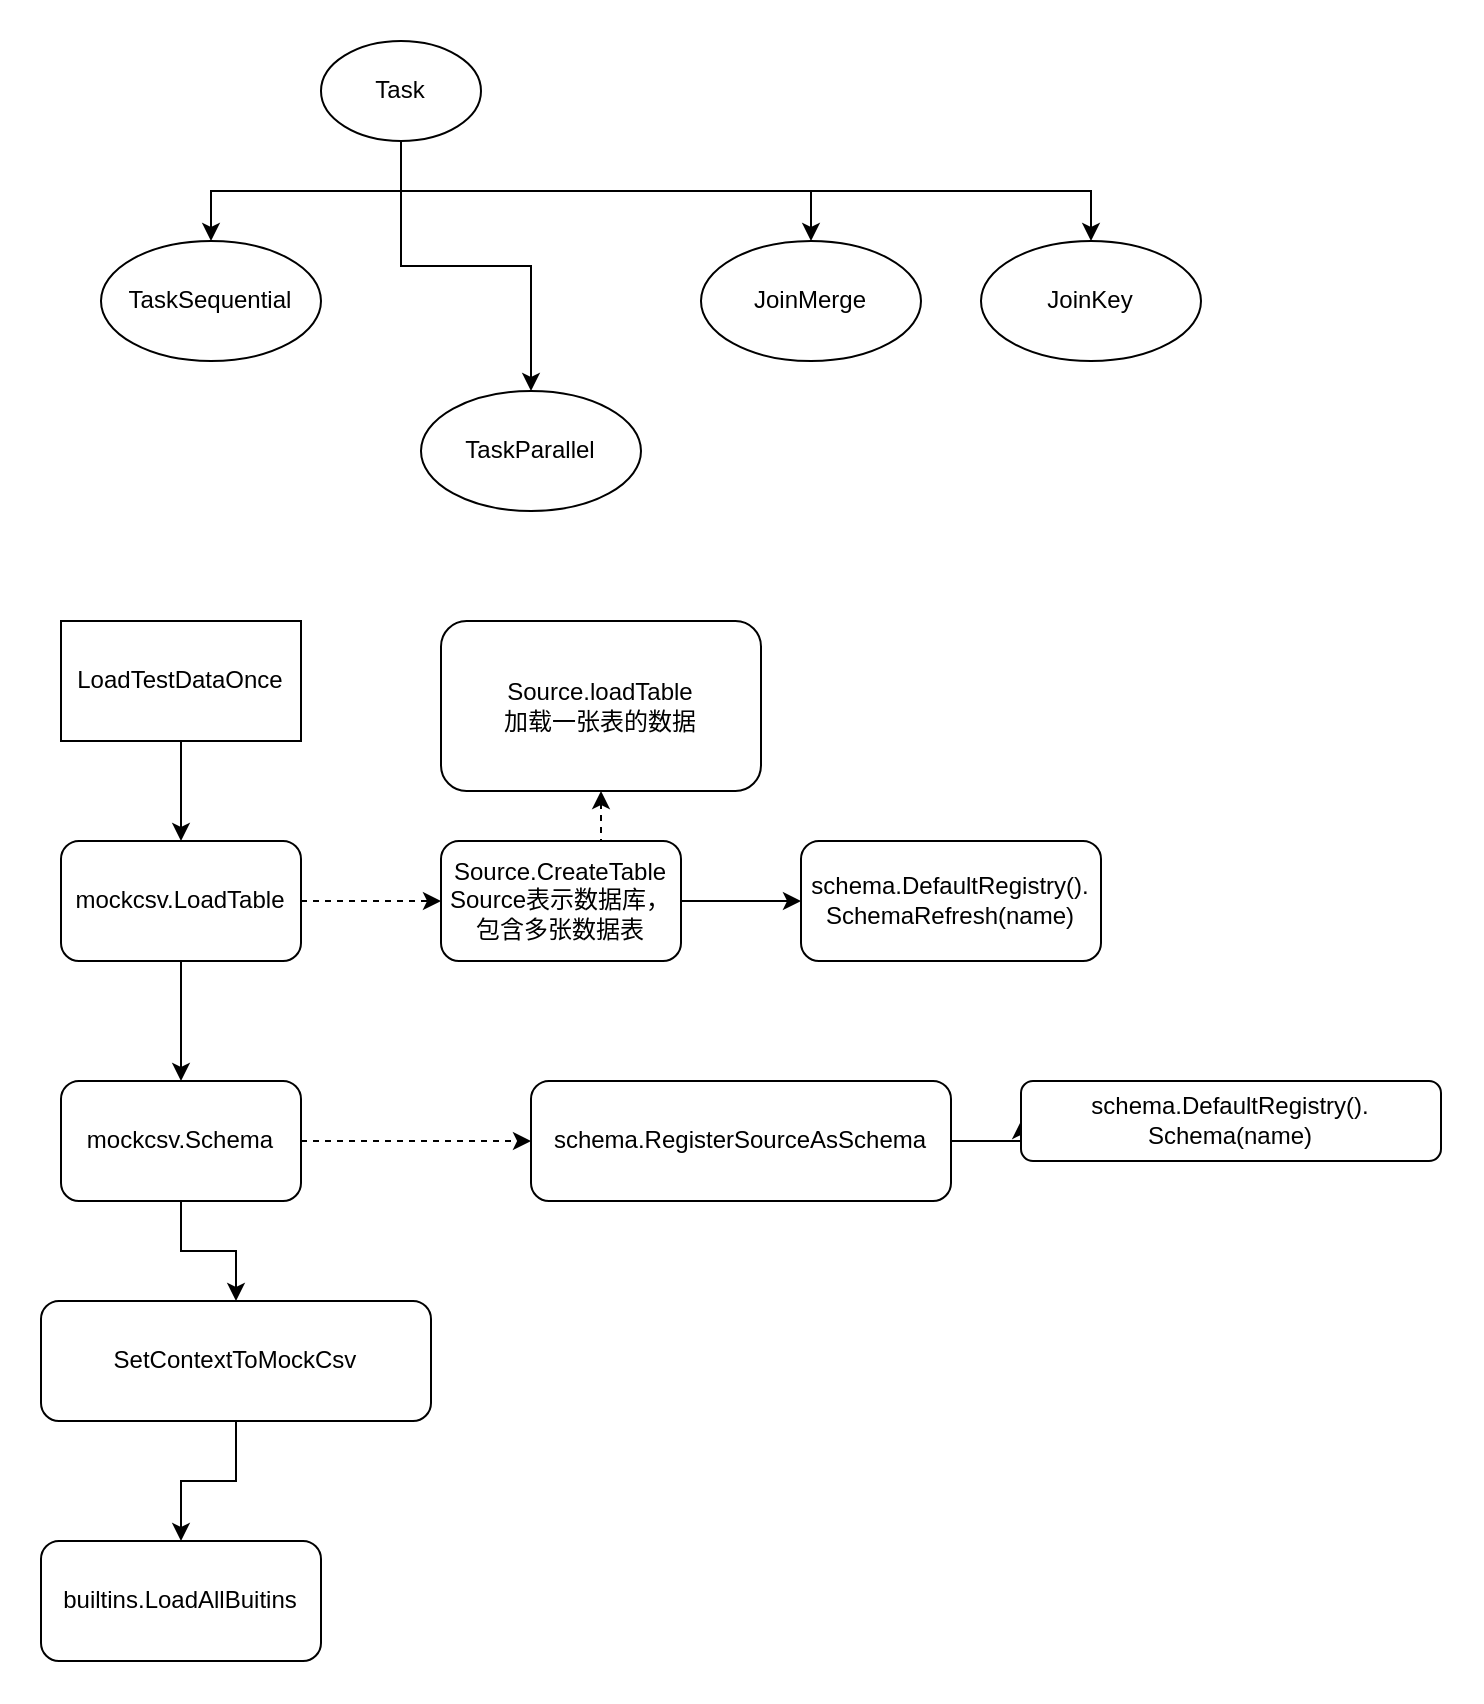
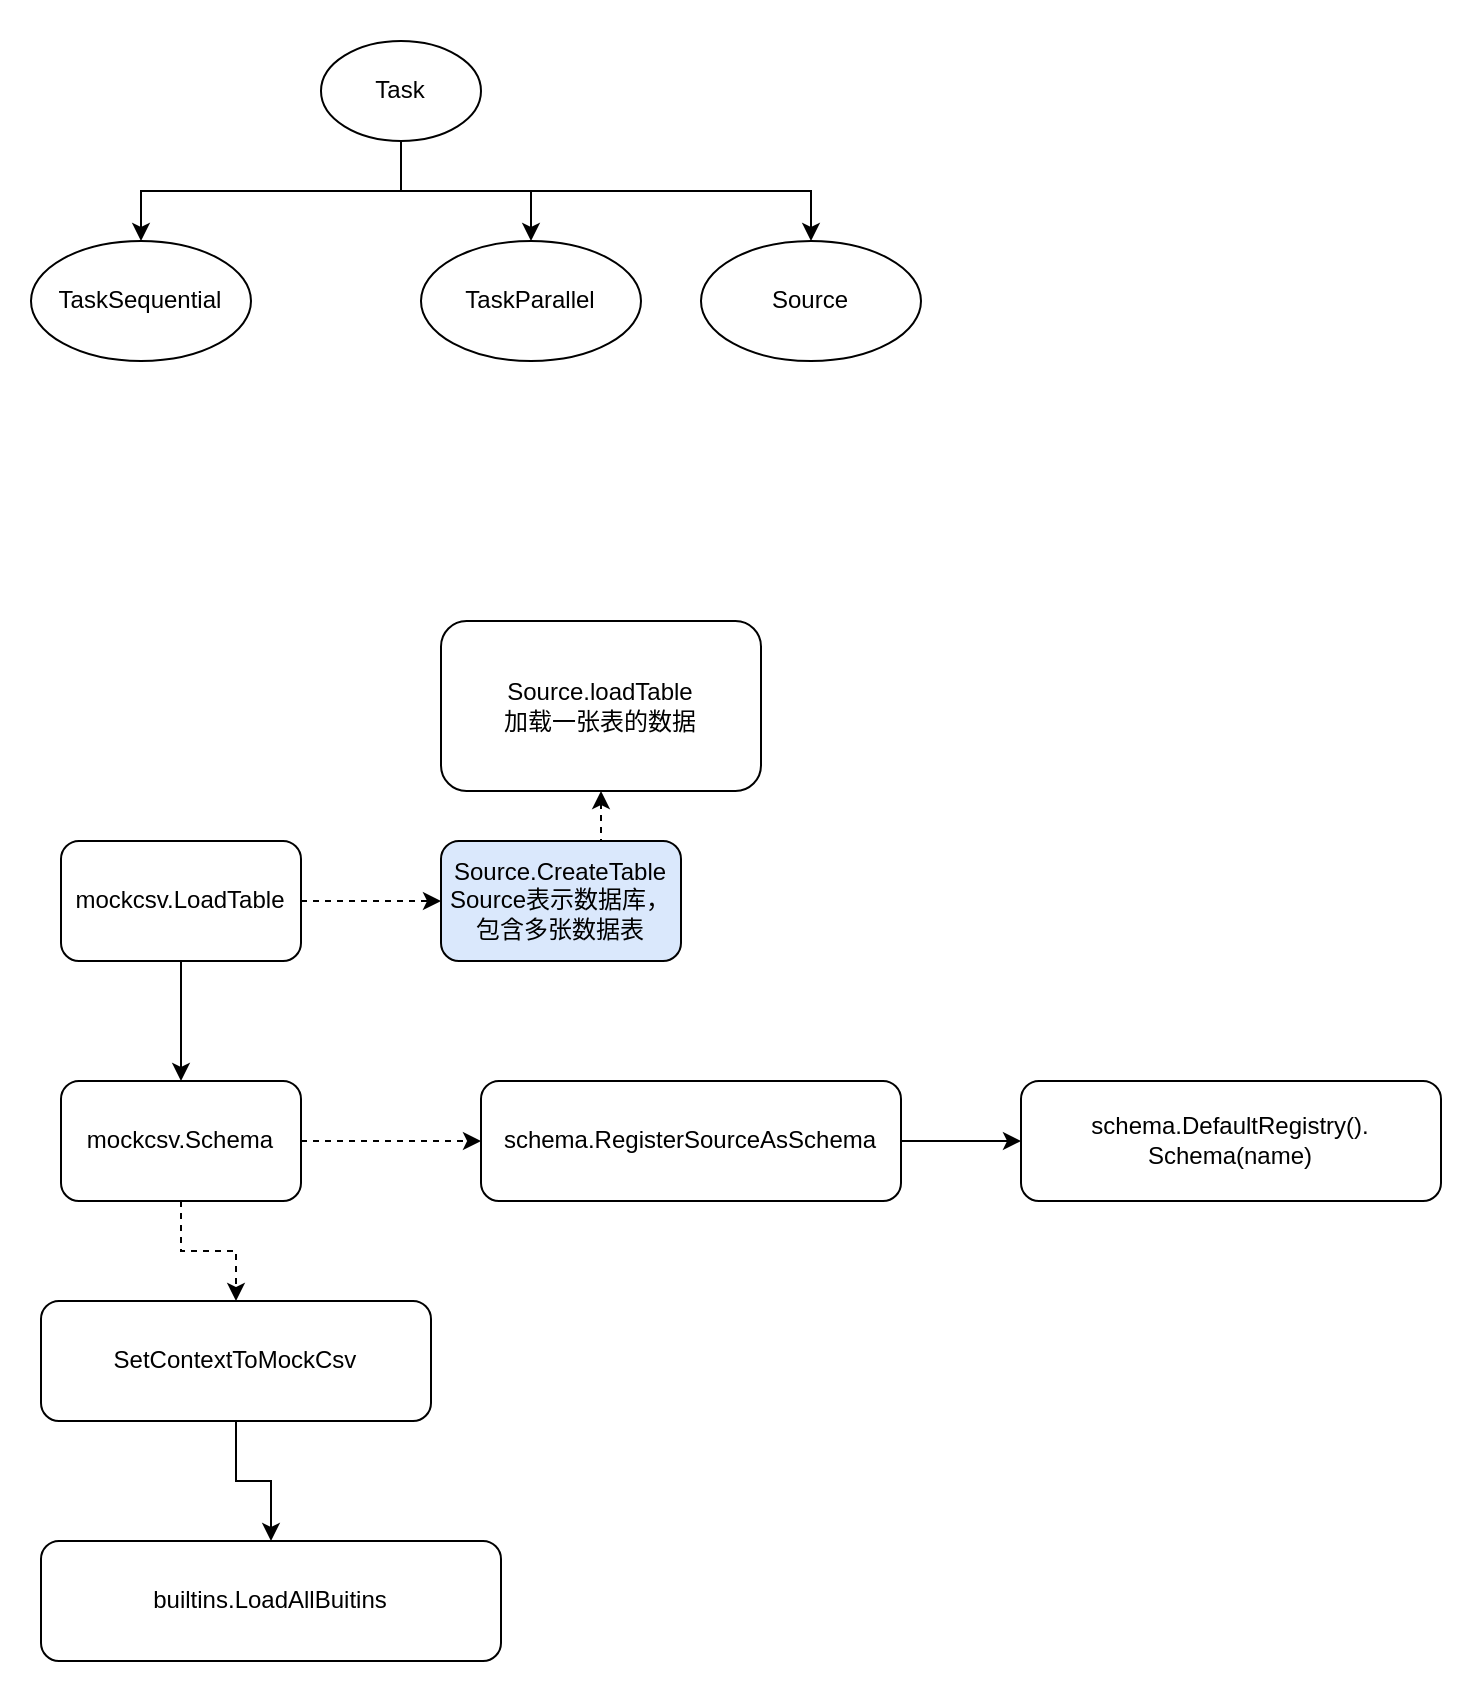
edge "Task" -> "JoinKey": removed
node "TaskSequential": moved (211, 301) -> (141, 301)
node "JoinMerge": label "JoinMerge" -> "Source"
node "JoinKey": removed
node "TaskParallel": moved (531, 451) -> (531, 301)
node "LoadTestDataOnce": removed
edge "LoadTestDataOnce" -> "mockcsv.LoadTable": removed
node "Source.CreateTable Source表示数据库，包含多张数据表": fillcolor #ffffff -> #dae8fc
edge "Source.CreateTable Source表示数据库，包含多张数据表" -> "schema.DefaultRegistry(). SchemaRefresh(name)": removed
node "schema.DefaultRegistry(). SchemaRefresh(name)": removed
node "schema.DefaultRegistry(). Schema(name)": size 420x80 -> 420x120
node "schema.RegisterSourceAsSchema": moved (741, 1141) -> (691, 1141)
edge "mockcsv.Schema" -> "SetContextToMockCsv": style solid -> dashed
node "builtins.LoadAllBuitins": size 280x120 -> 460x120
